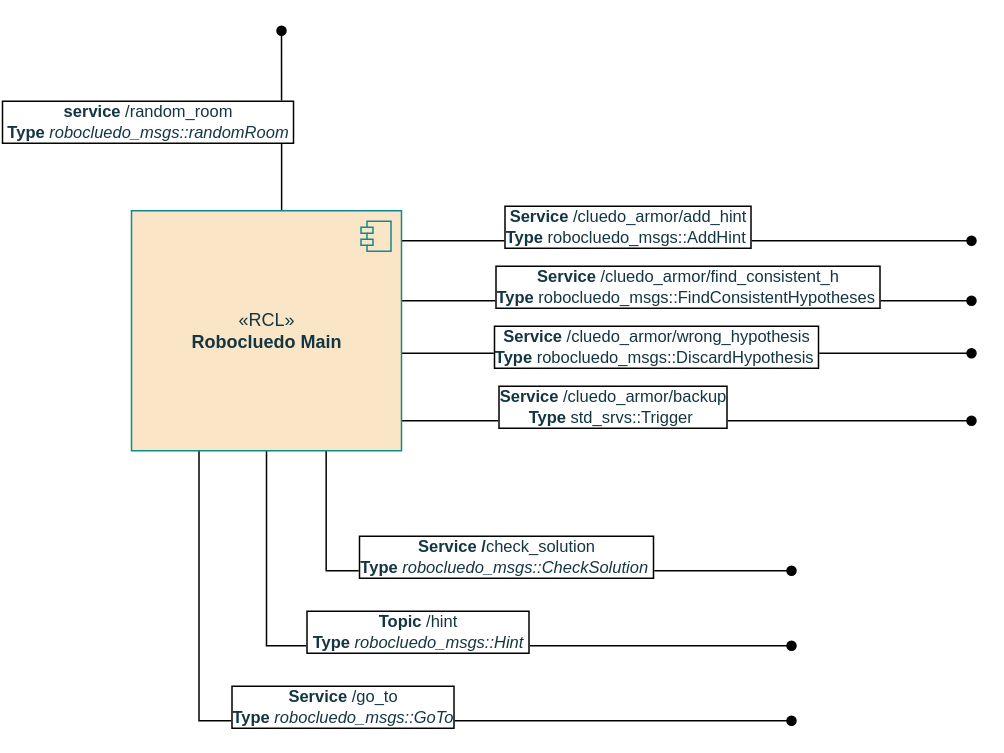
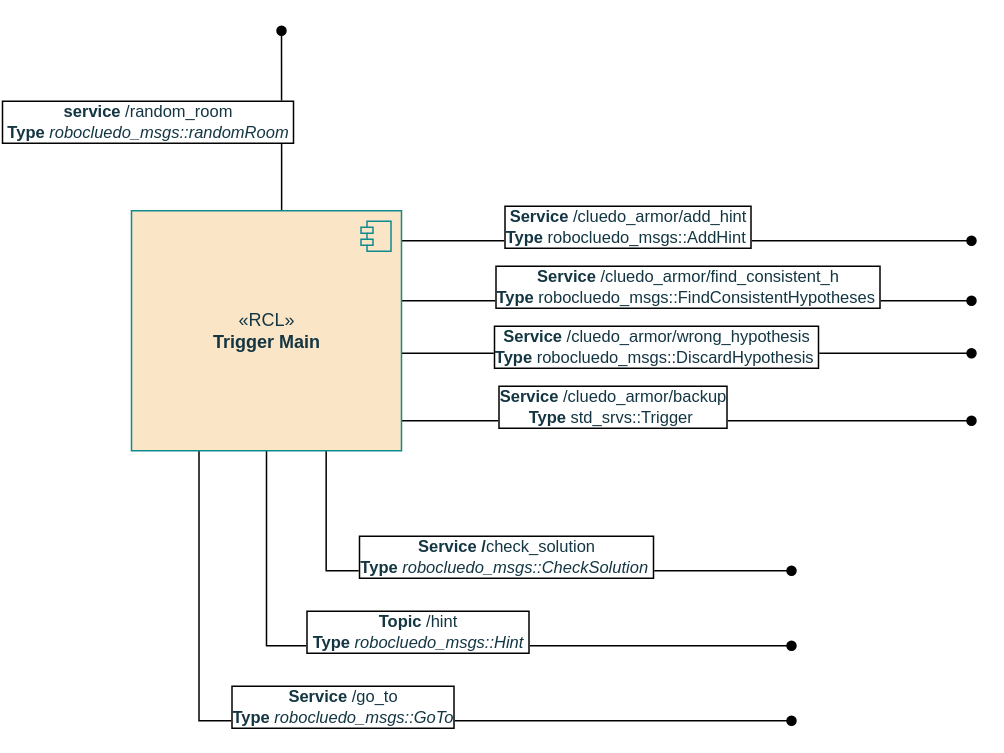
node "«RCL» Robocluedo Main": label "«RCL» Robocluedo Main" -> "«RCL» Trigger Main"
